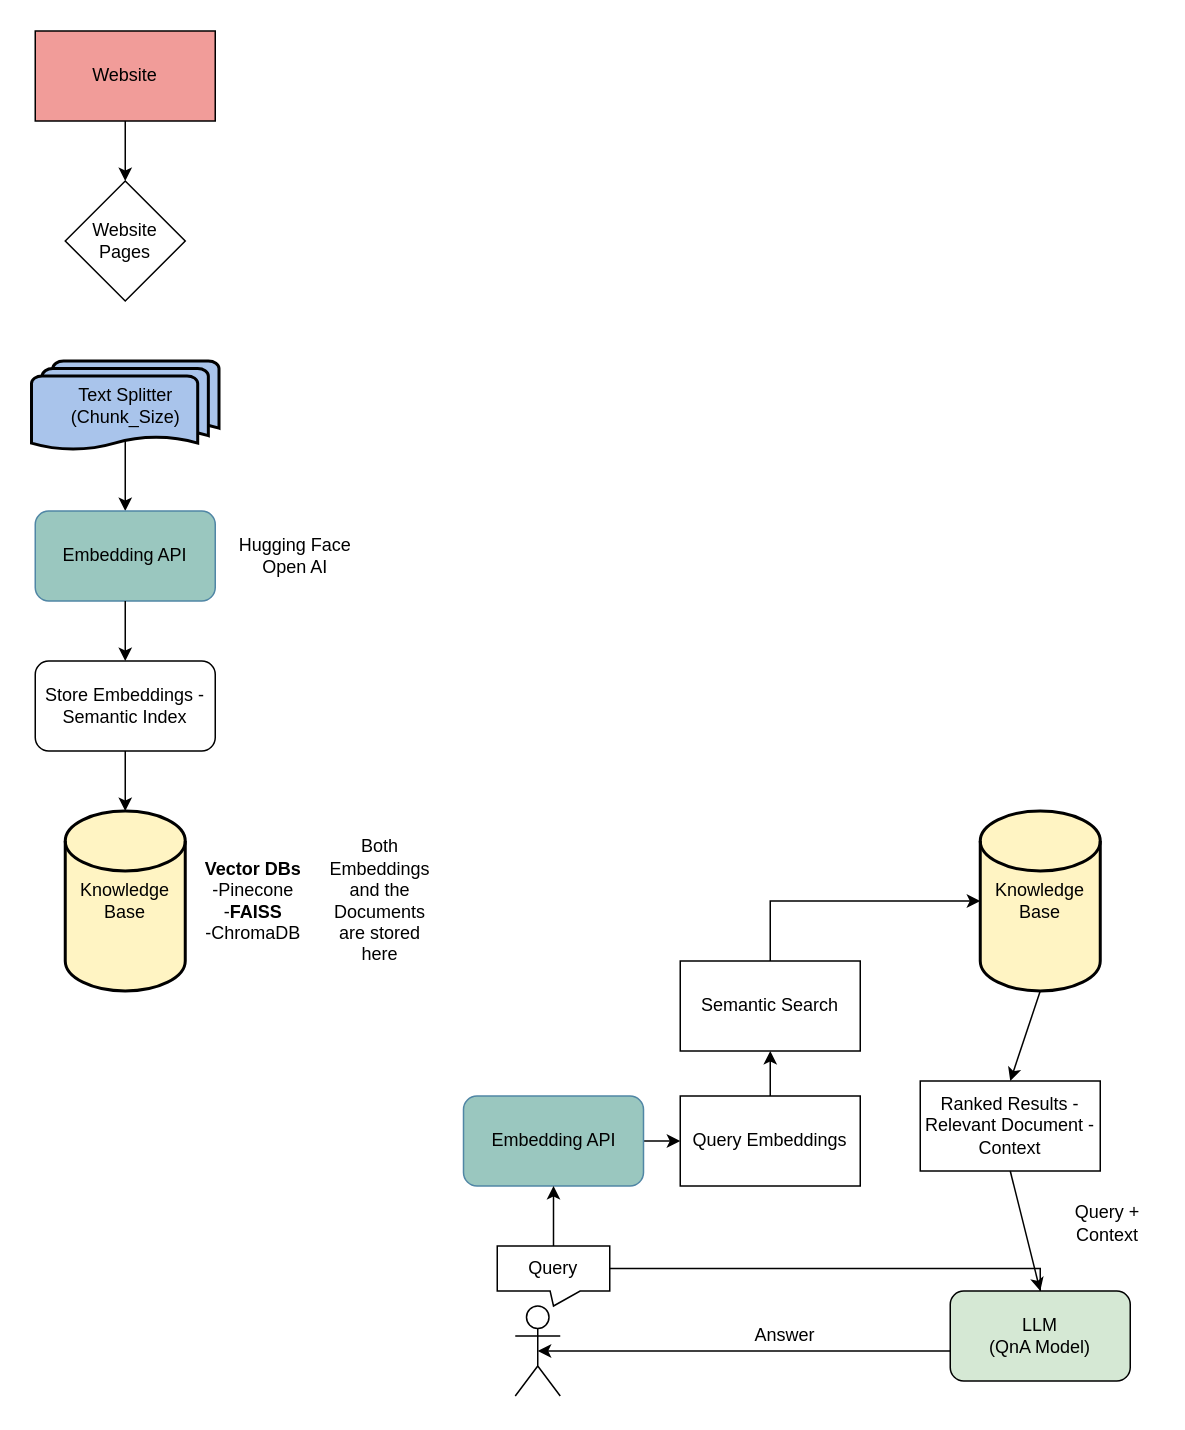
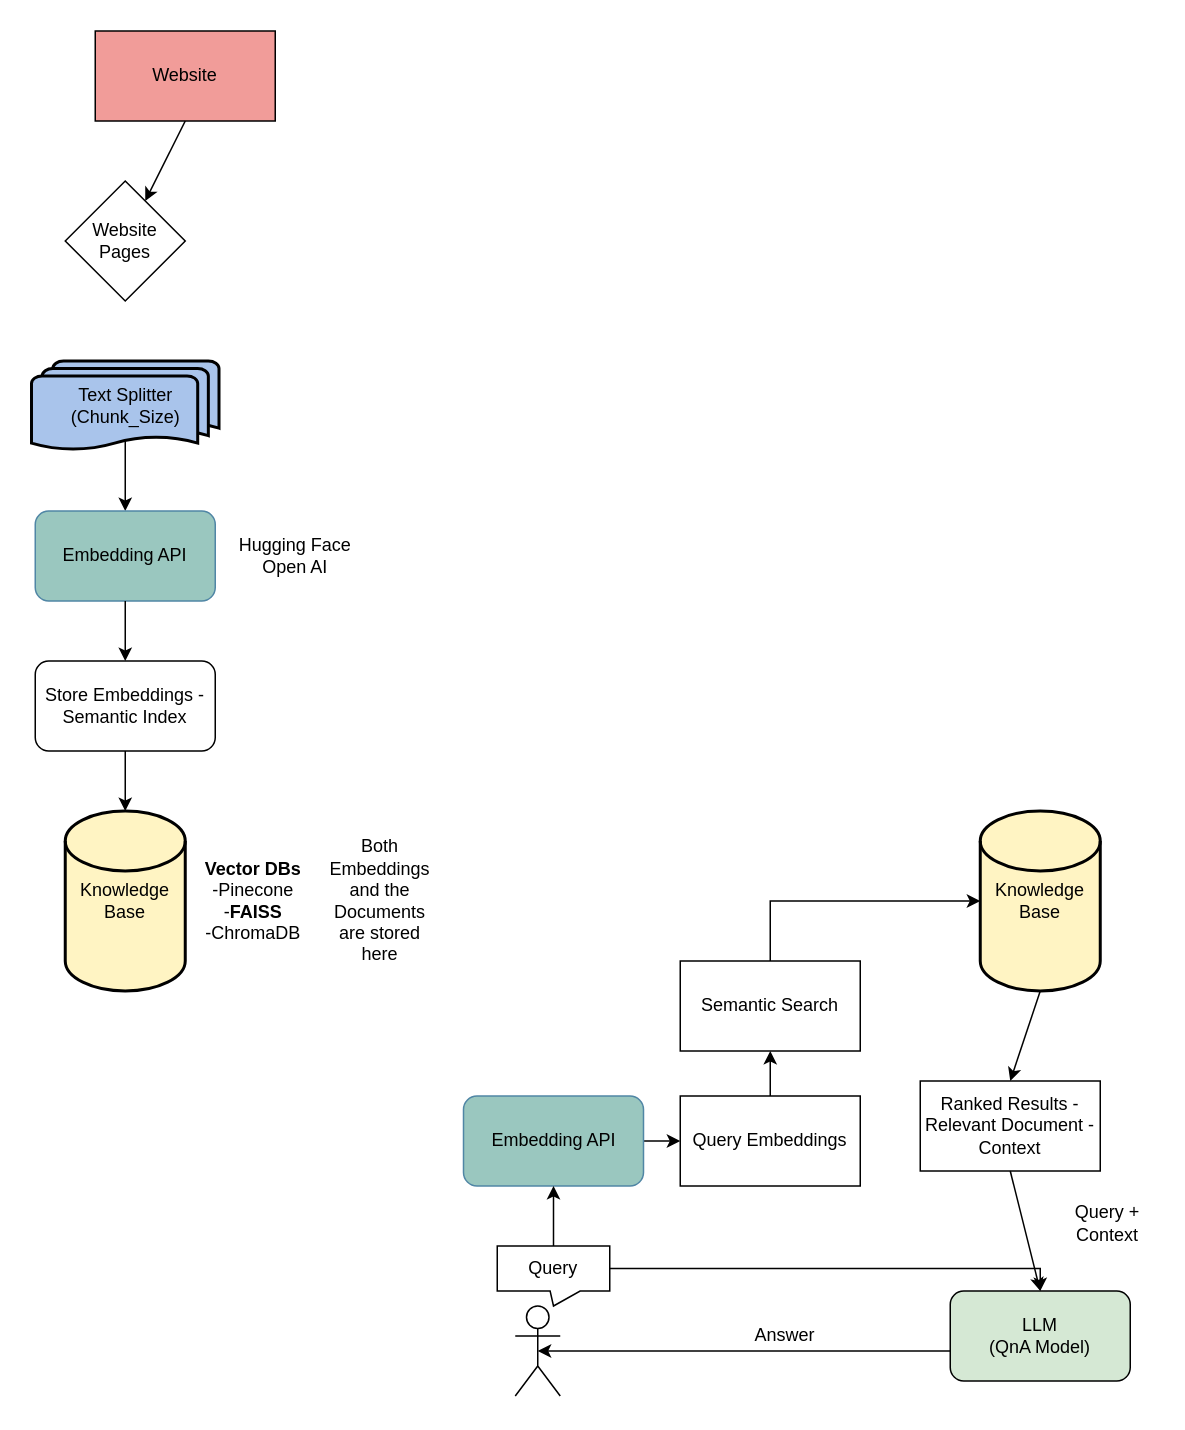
node "Website": moved (125, 76) -> (185, 76)
edge "Query" -- "LLM (QnA Model)": arrowhead none -> classic
